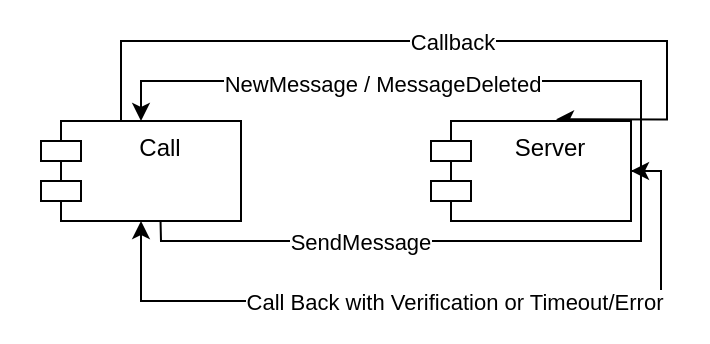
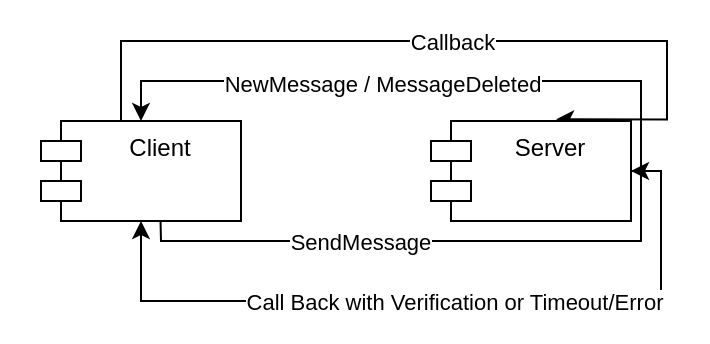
node "Call": label "Call" -> "Client"
